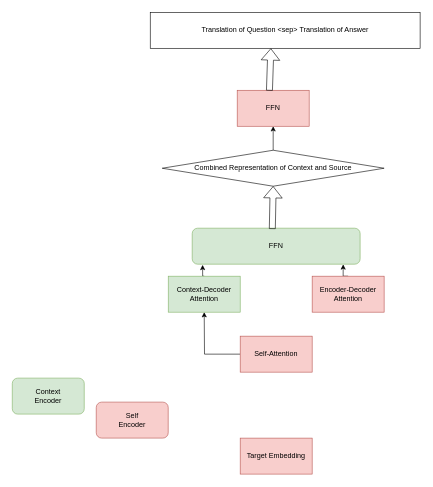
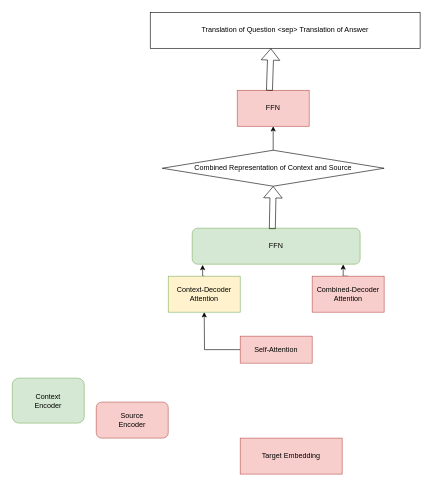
node "Context-Decoder Attention": fillcolor #d5e8d4 -> #fff2cc
node "Encoder-Decoder Attention": label "Encoder-Decoder Attention" -> "Combined-Decoder Attention"
node "Self-Attention": size 72x36 -> 72x27
node "Context Encoder": size 72x36 -> 72x45
node "Self Encoder": label "Self Encoder" -> "Source Encoder"
node "Target Embedding": size 72x36 -> 102x36
